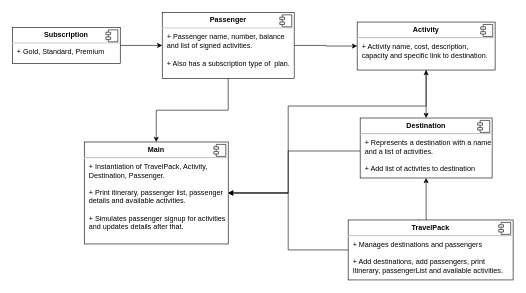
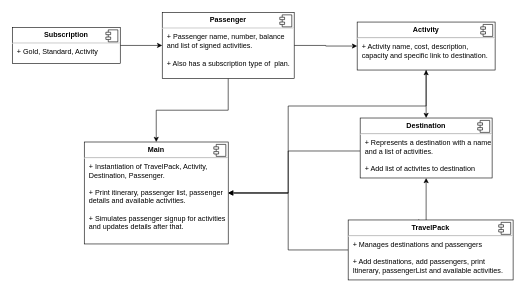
node "Subscription + Gold, Standard, Premium": label "Subscription + Gold, Standard, Premium" -> "Subscription + Gold, Standard, Activity"
